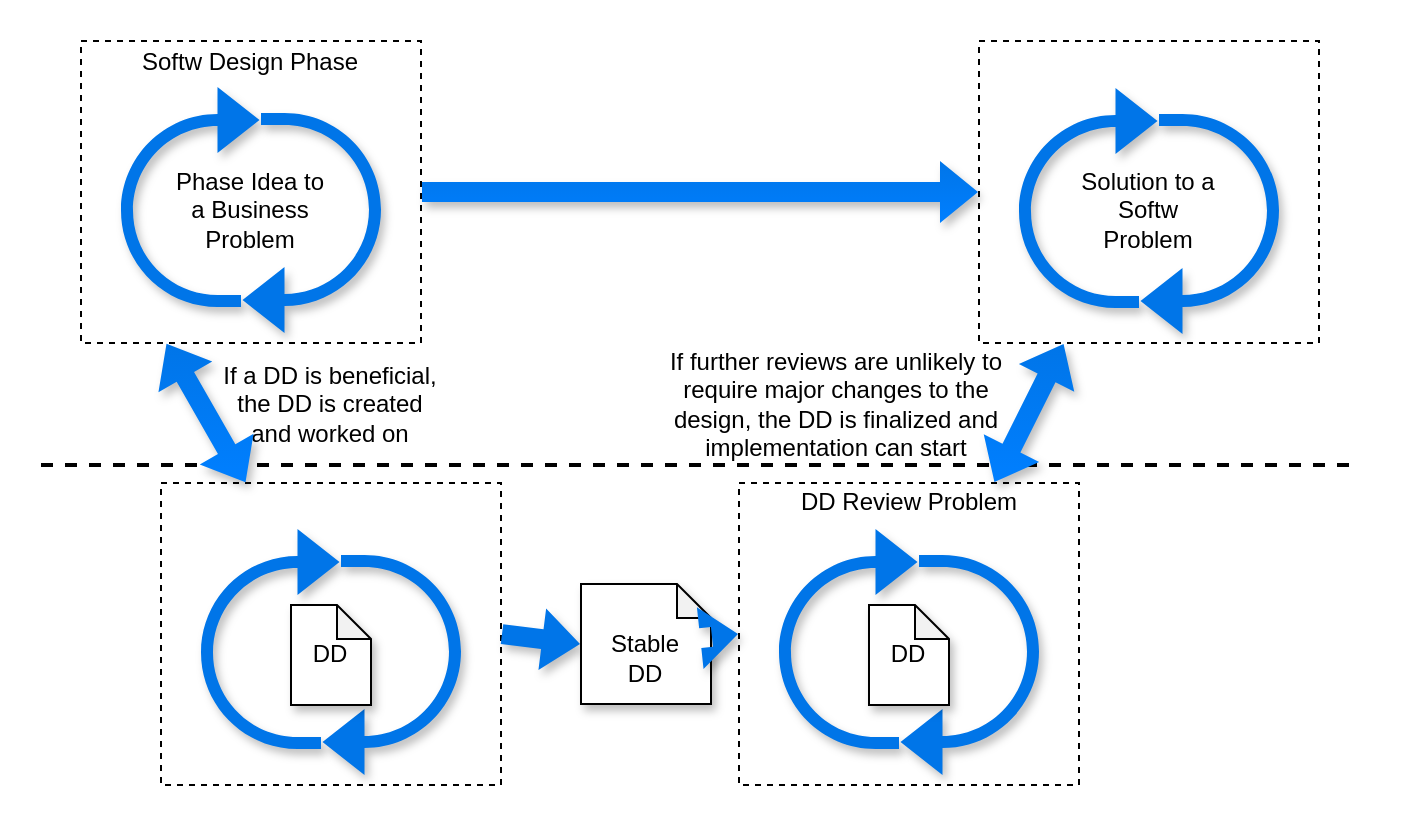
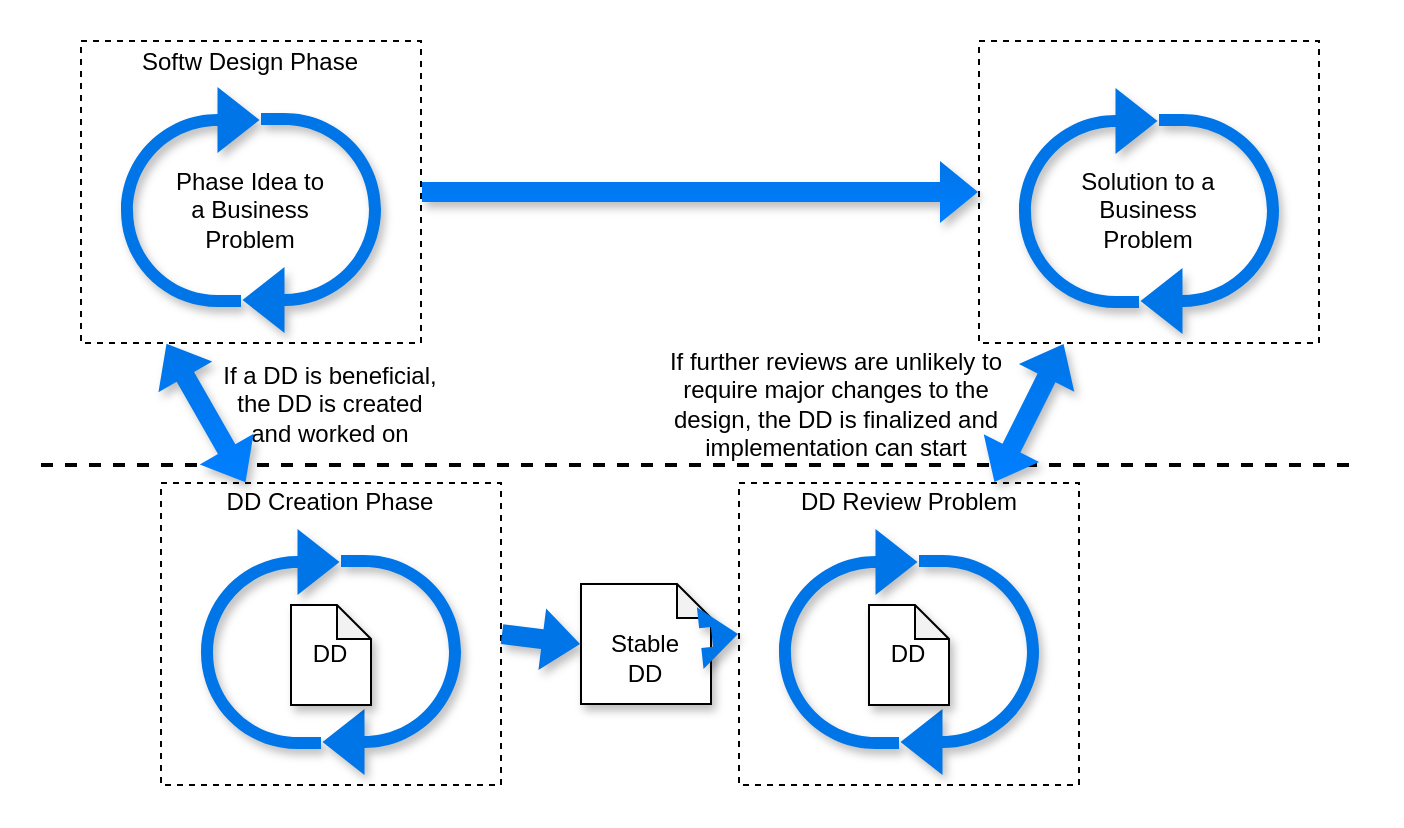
node "Solution to a Softw Problem": label "Solution to a Softw Problem" -> "Solution to a Business Problem"
node "DD Creation Phase": added
